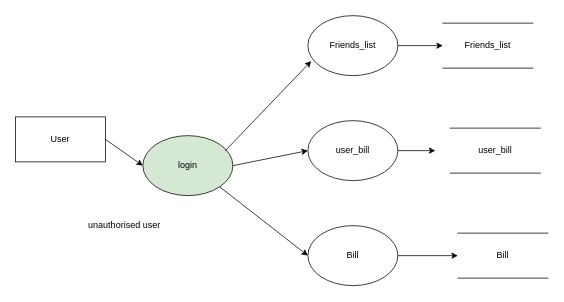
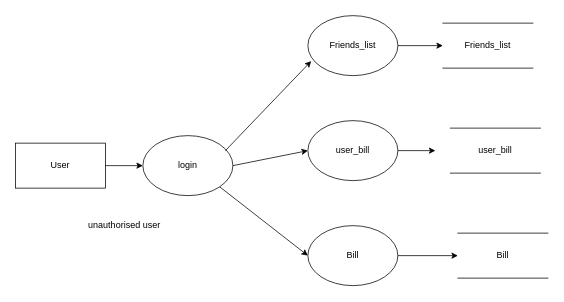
node "User": moved (60, 139) -> (60, 165)
node "login": fillcolor #d5e8d4 -> #ffffff
